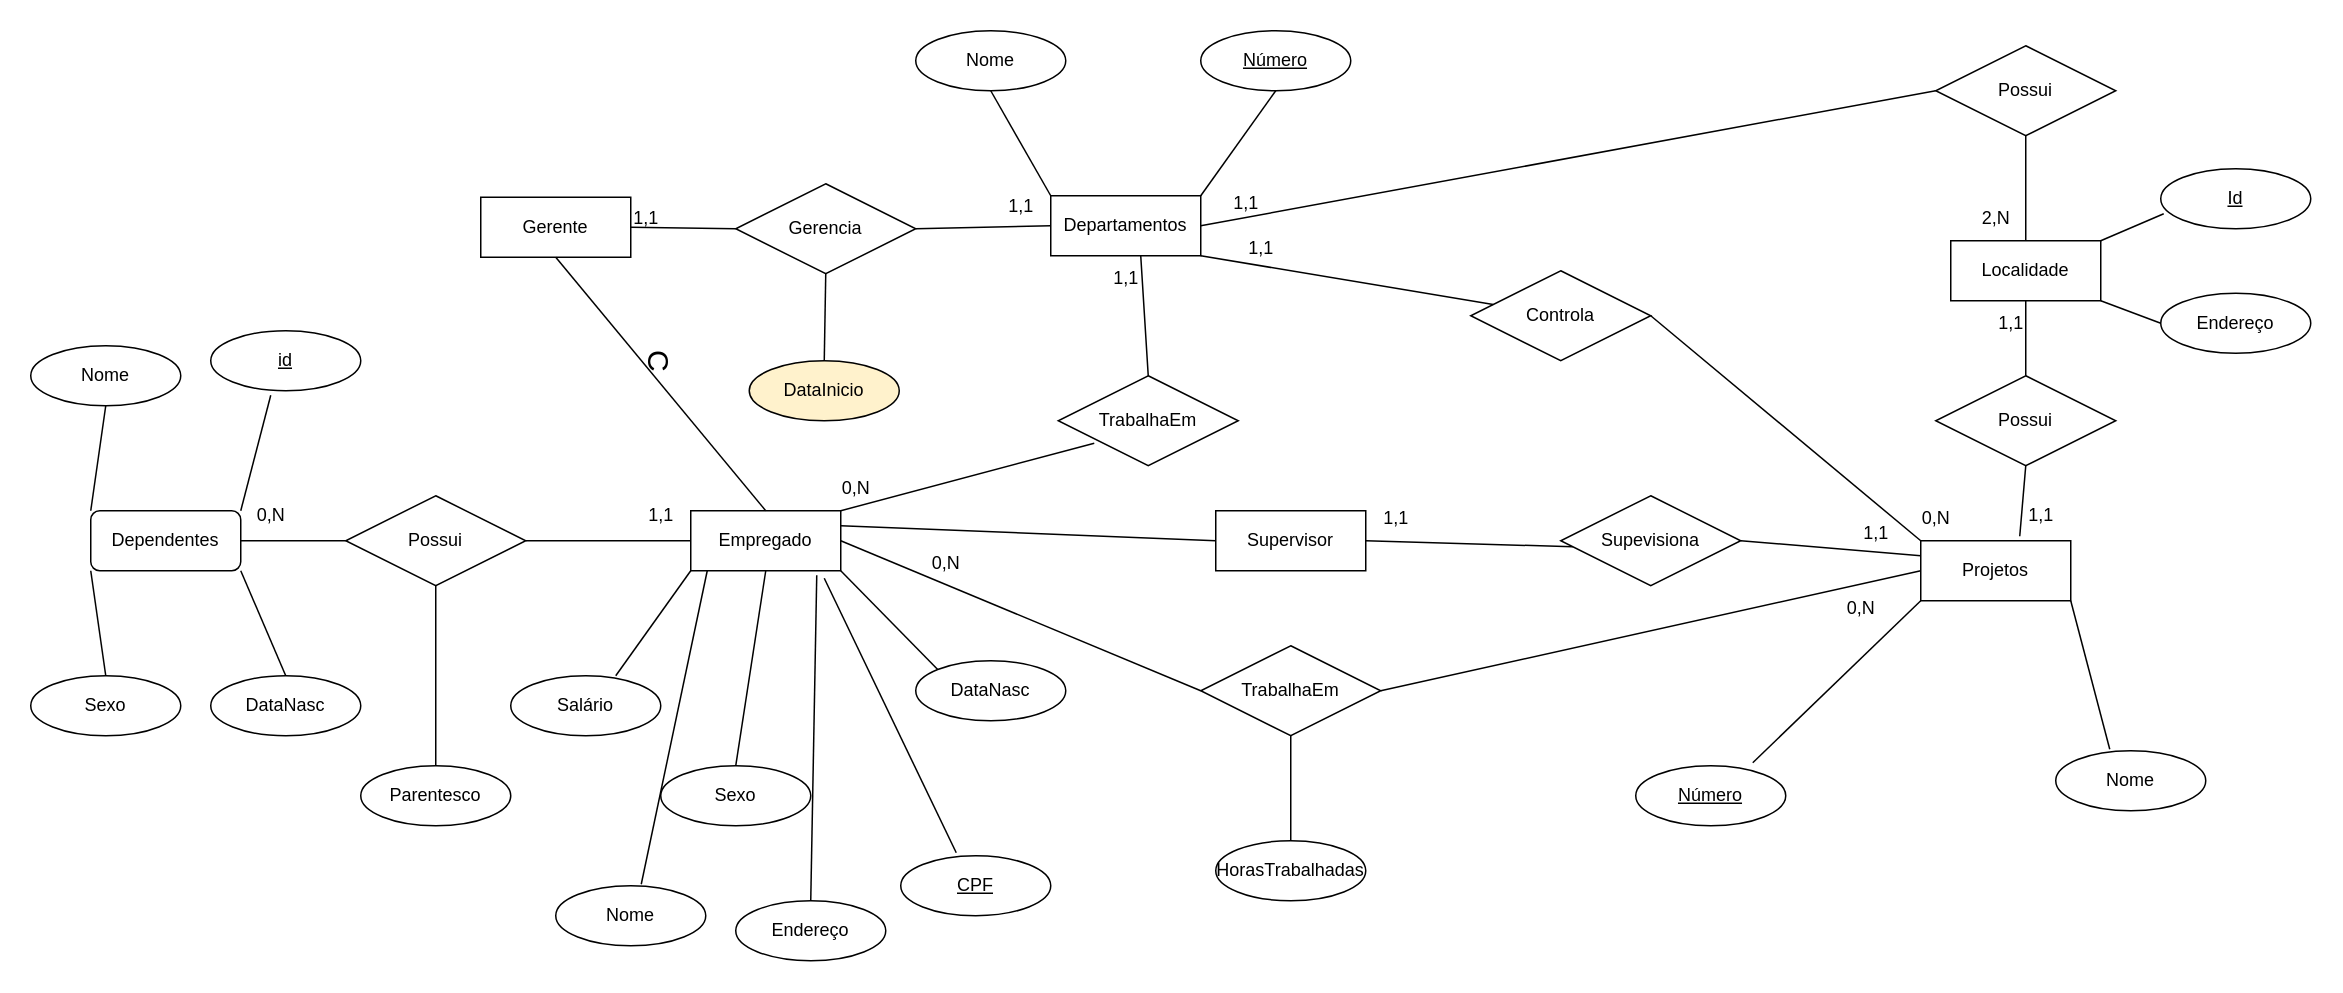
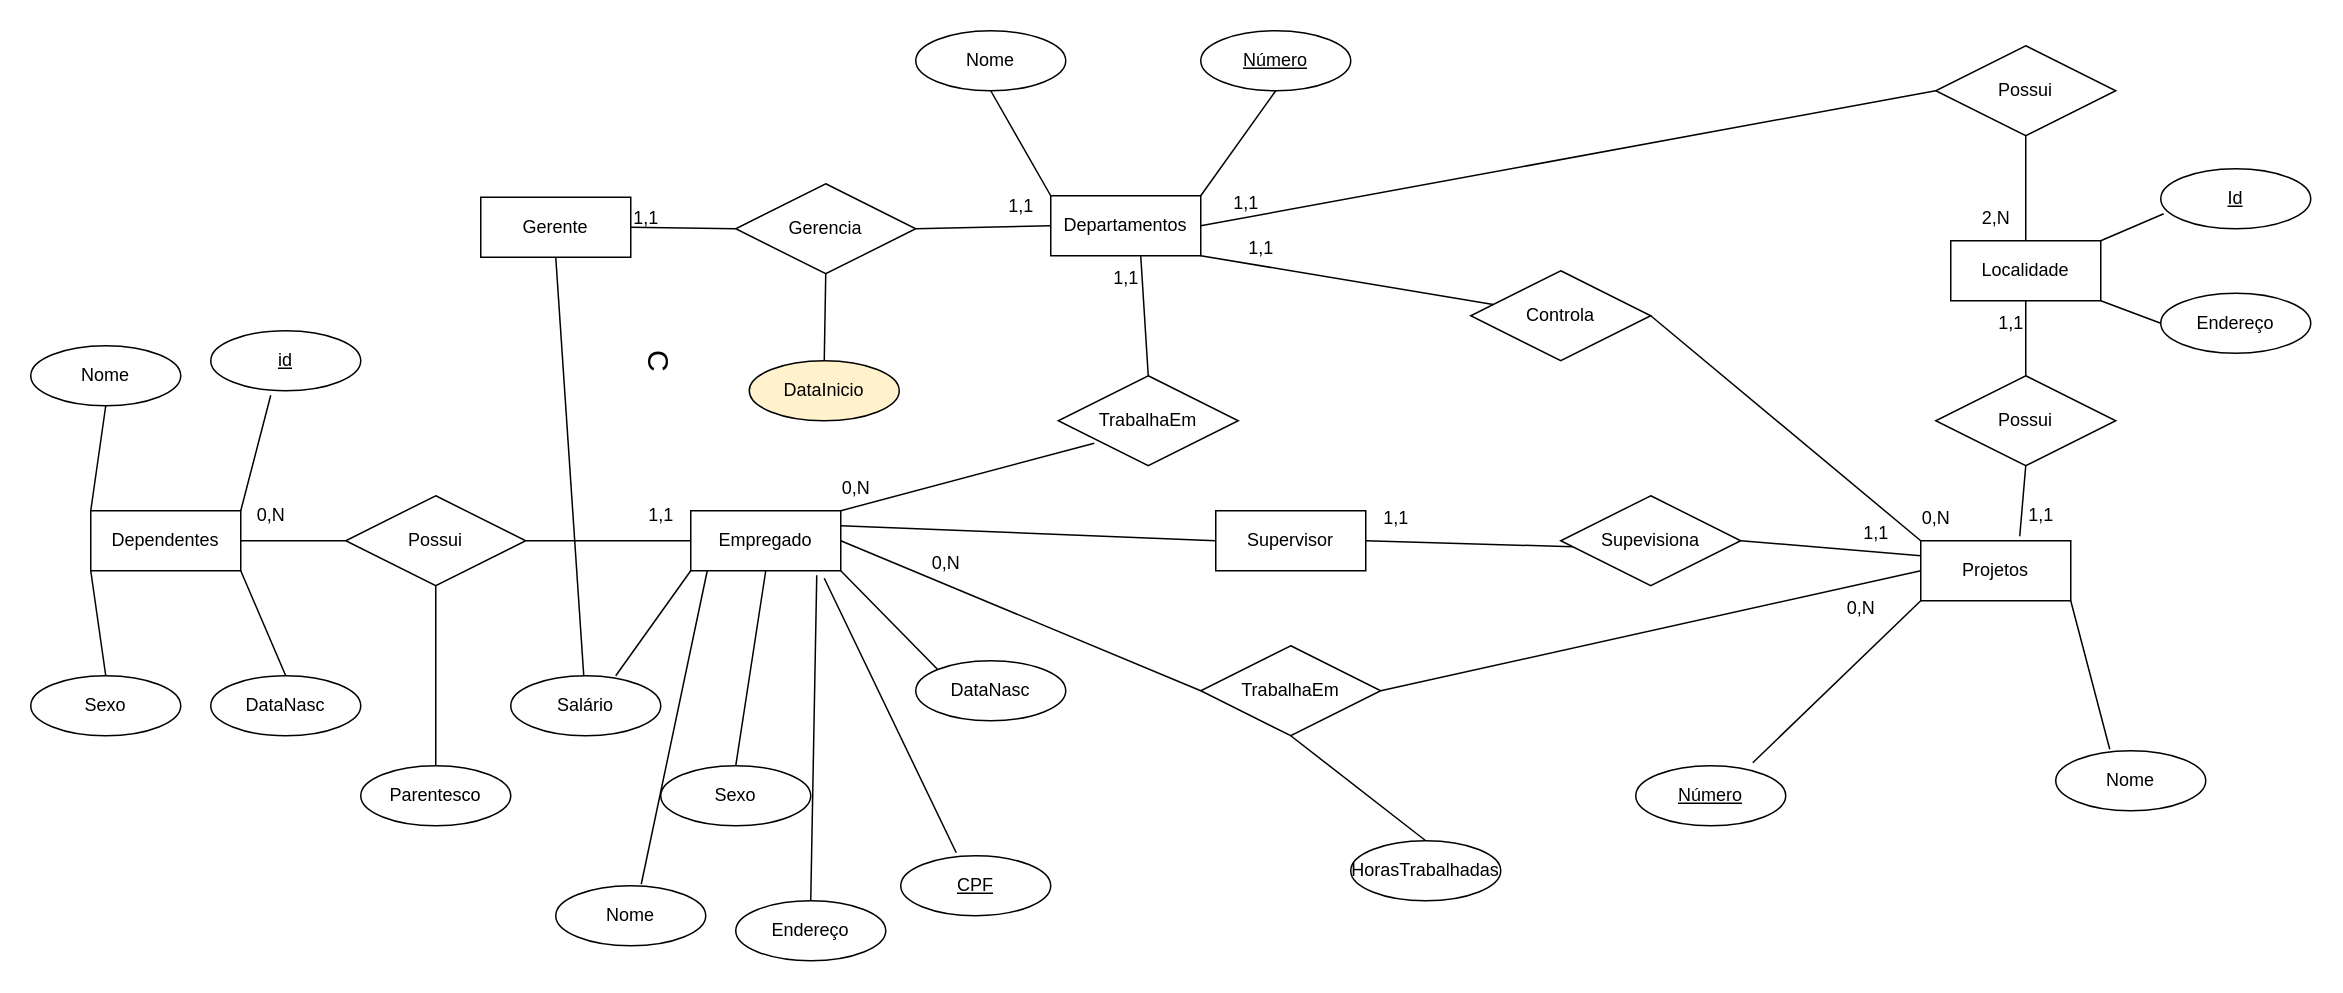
edge "Gerente" -- "Empregado": now "Gerente" -- "Salário"
node "Dependentes": shape rounded rectangle -> rectangle
node "HorasTrabalhadas": moved (1291, 871) -> (1426, 871)
